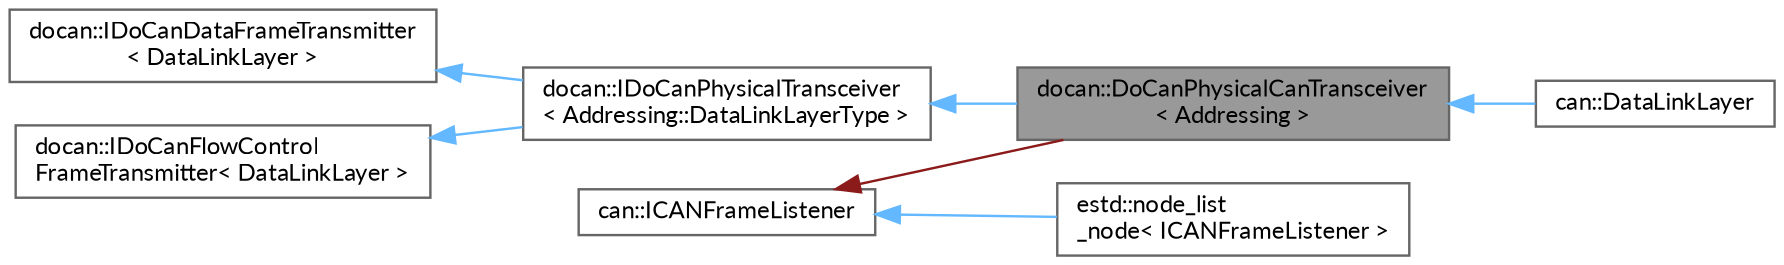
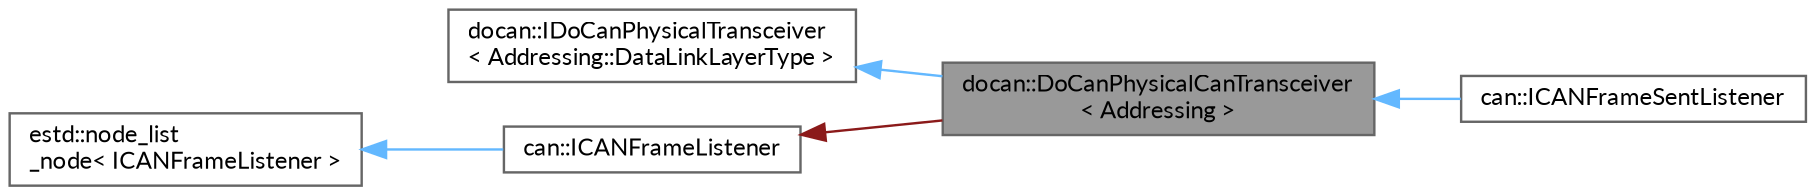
node "docan::IDoCanDataFrameTransmitter < DataLinkLayer >": removed
node "can::DataLinkLayer": label "can::DataLinkLayer" -> "can::ICANFrameSentListener"
node "docan::IDoCanFlowControl FrameTransmitter< DataLinkLayer >": removed
edge "estd::node_list _node< ICANFrameListener >" -> "can::ICANFrameListener": reversed
